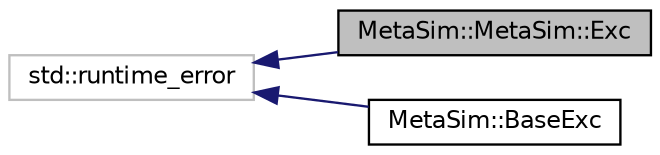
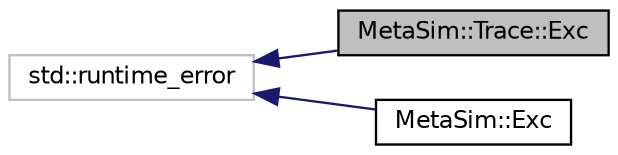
node "MetaSim::MetaSim::Exc": label "MetaSim::MetaSim::Exc" -> "MetaSim::Trace::Exc"
node "MetaSim::BaseExc": label "MetaSim::BaseExc" -> "MetaSim::Exc"
